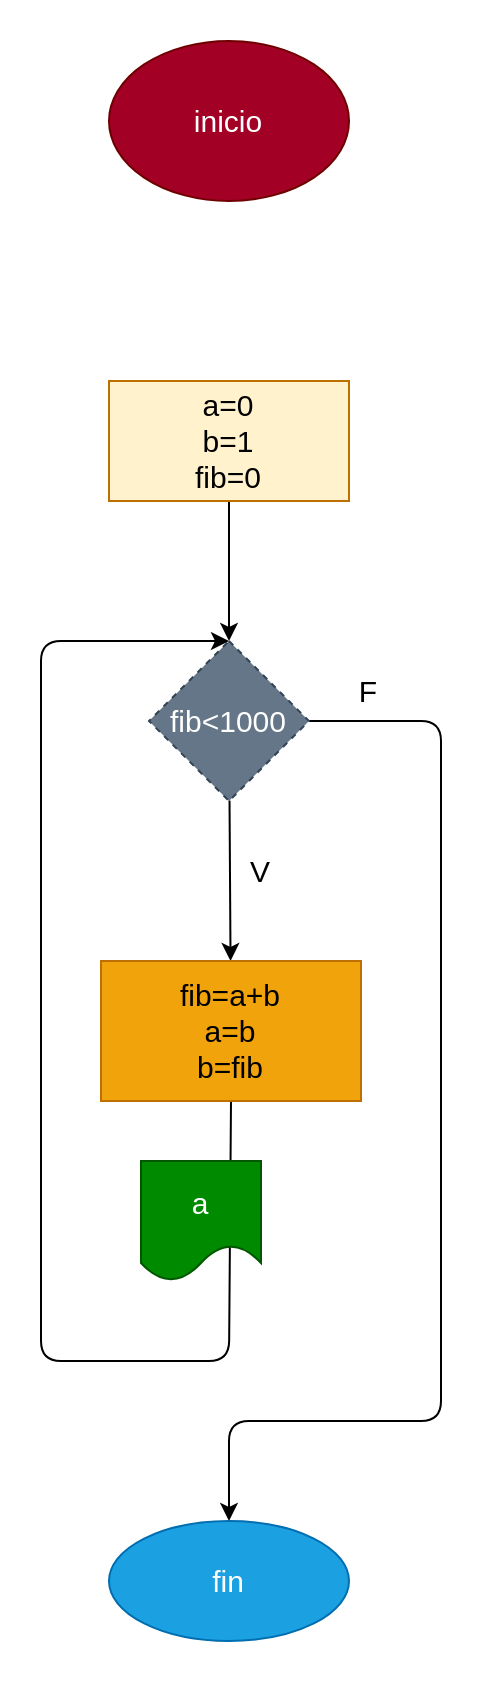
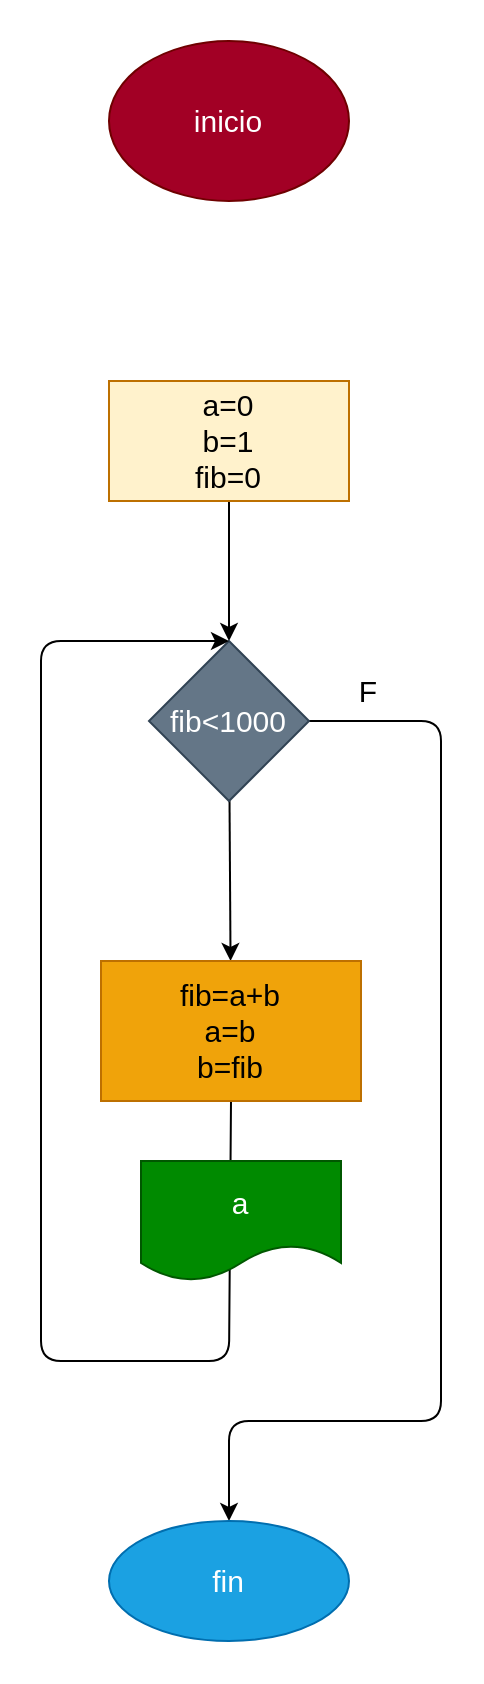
node "fib<1000": style dashed -> solid
node "V": removed
node "a": size 120x120 -> 200x120
